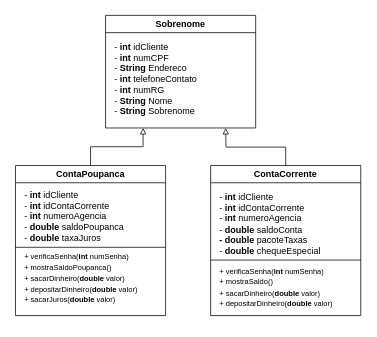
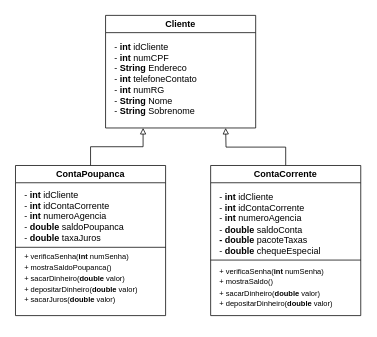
node "Sobrenome": label "Sobrenome" -> "Cliente"
